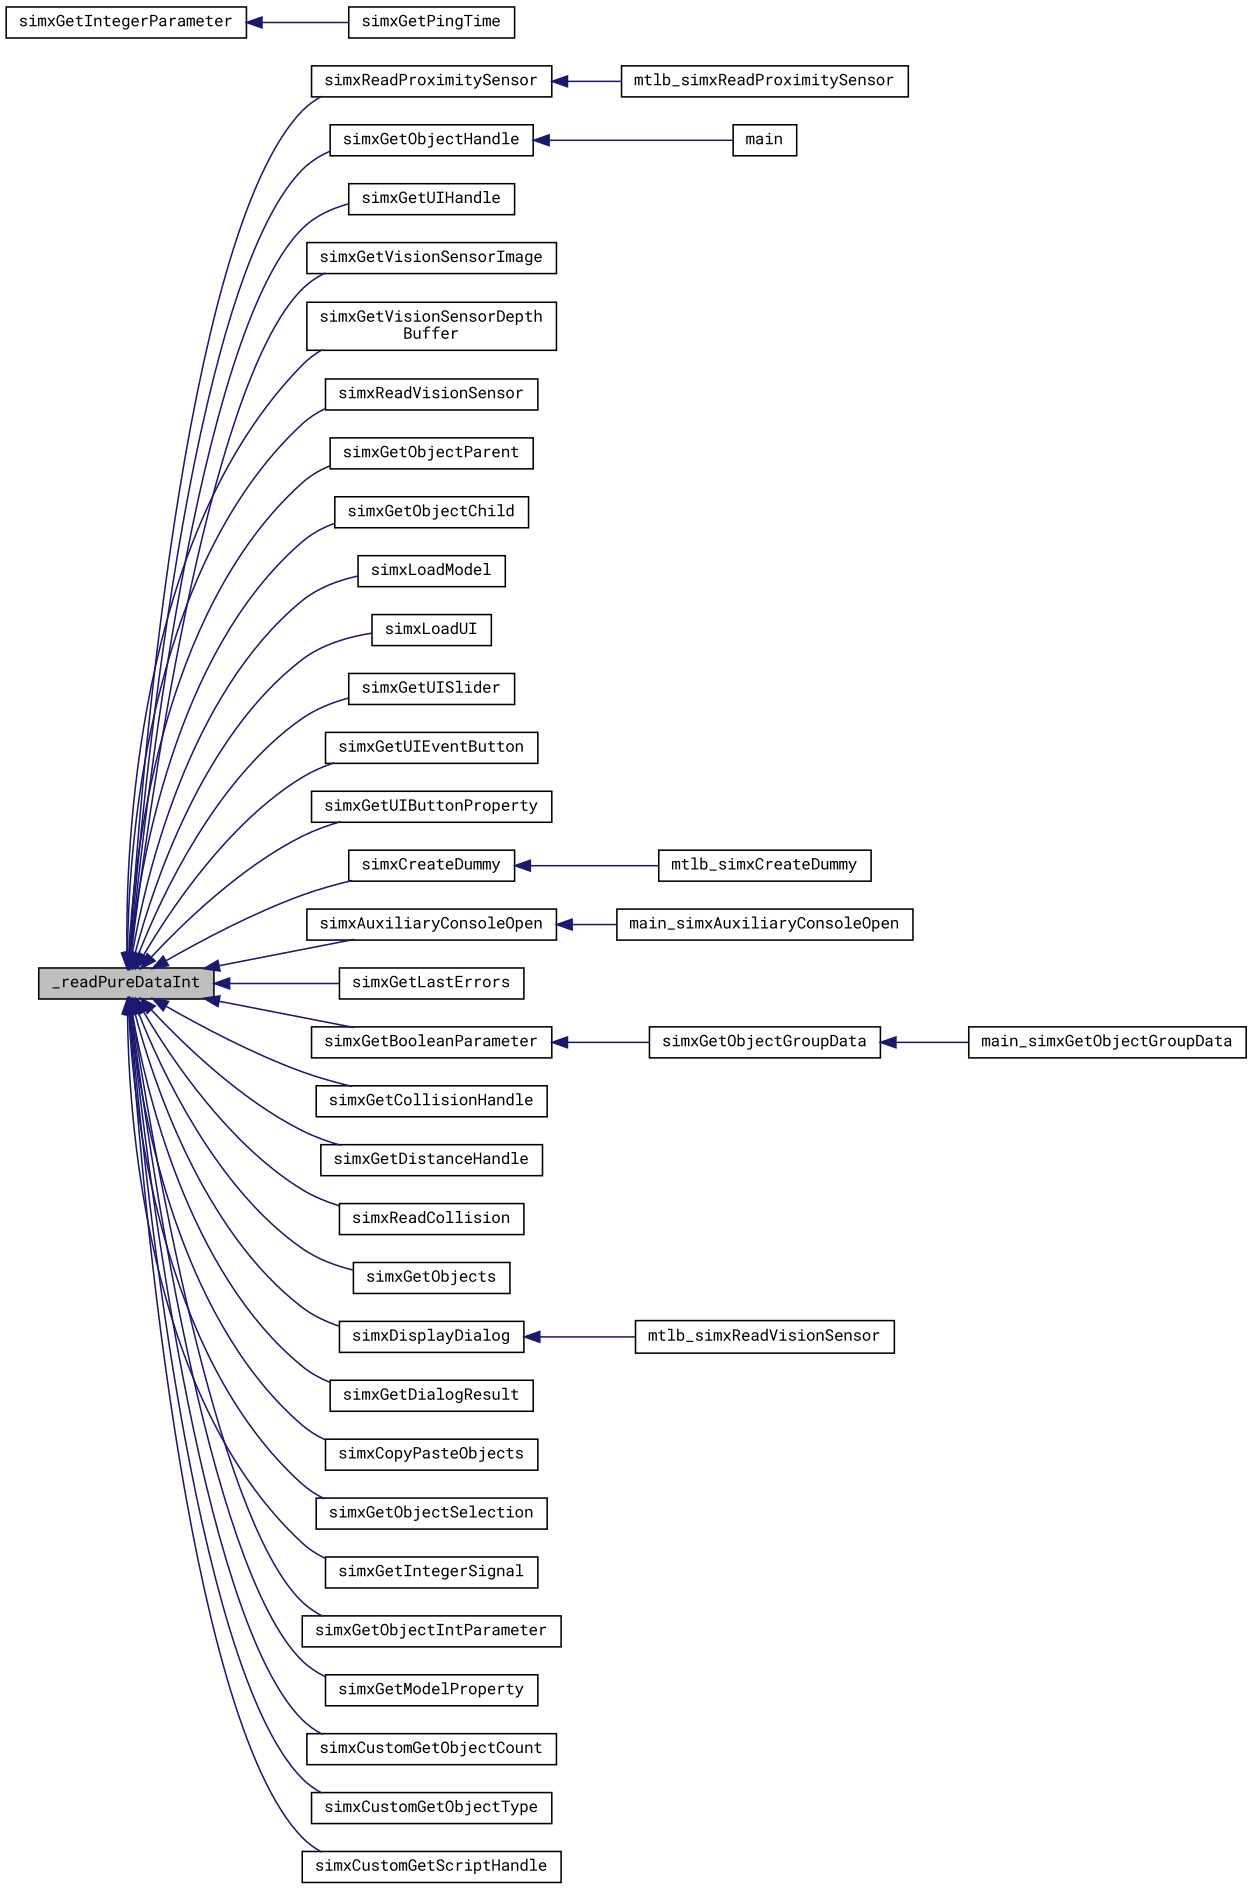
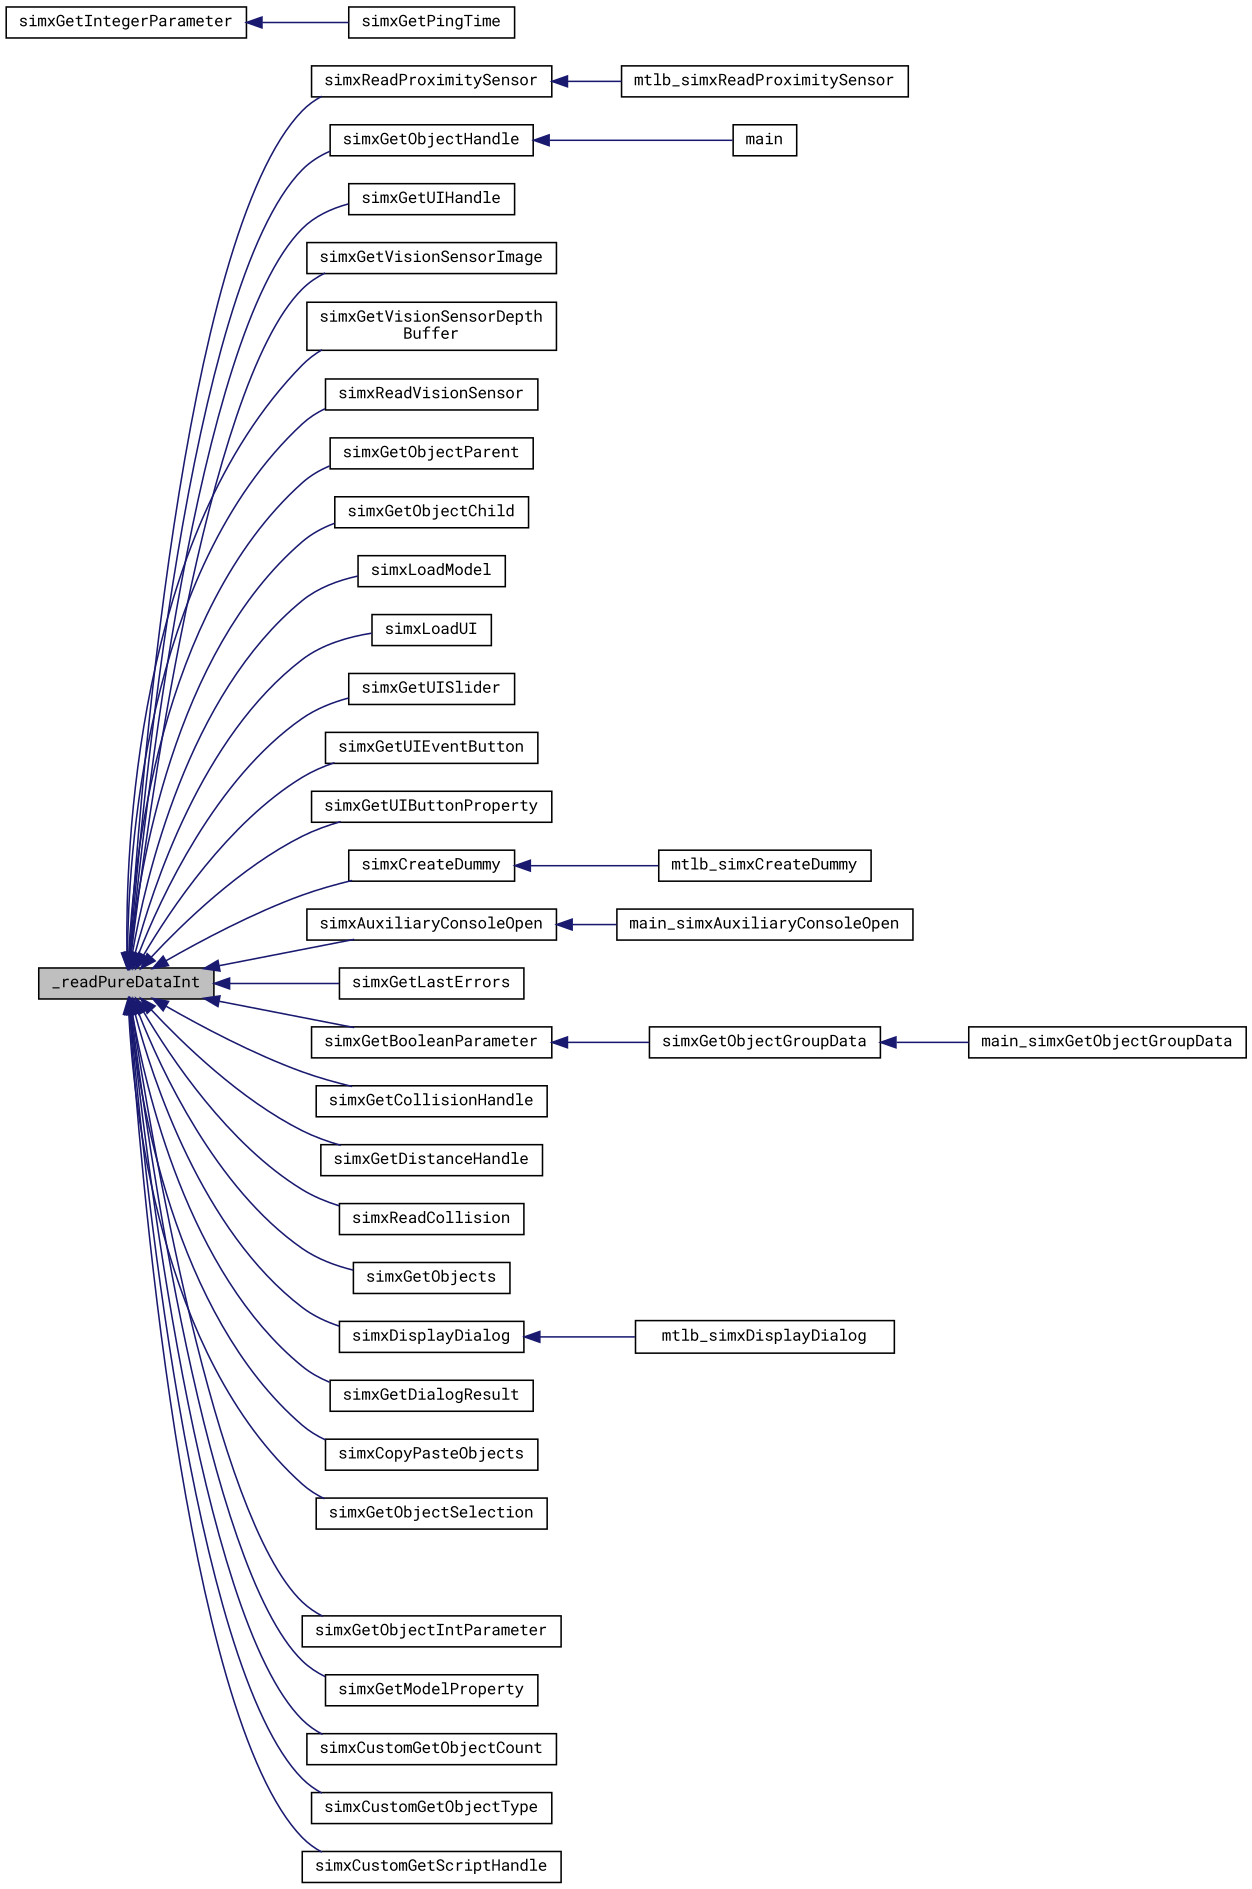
node "mtlb_simxReadVisionSensor": label "mtlb_simxReadVisionSensor" -> "mtlb_simxDisplayDialog"
node "simxGetIntegerSignal": removed
